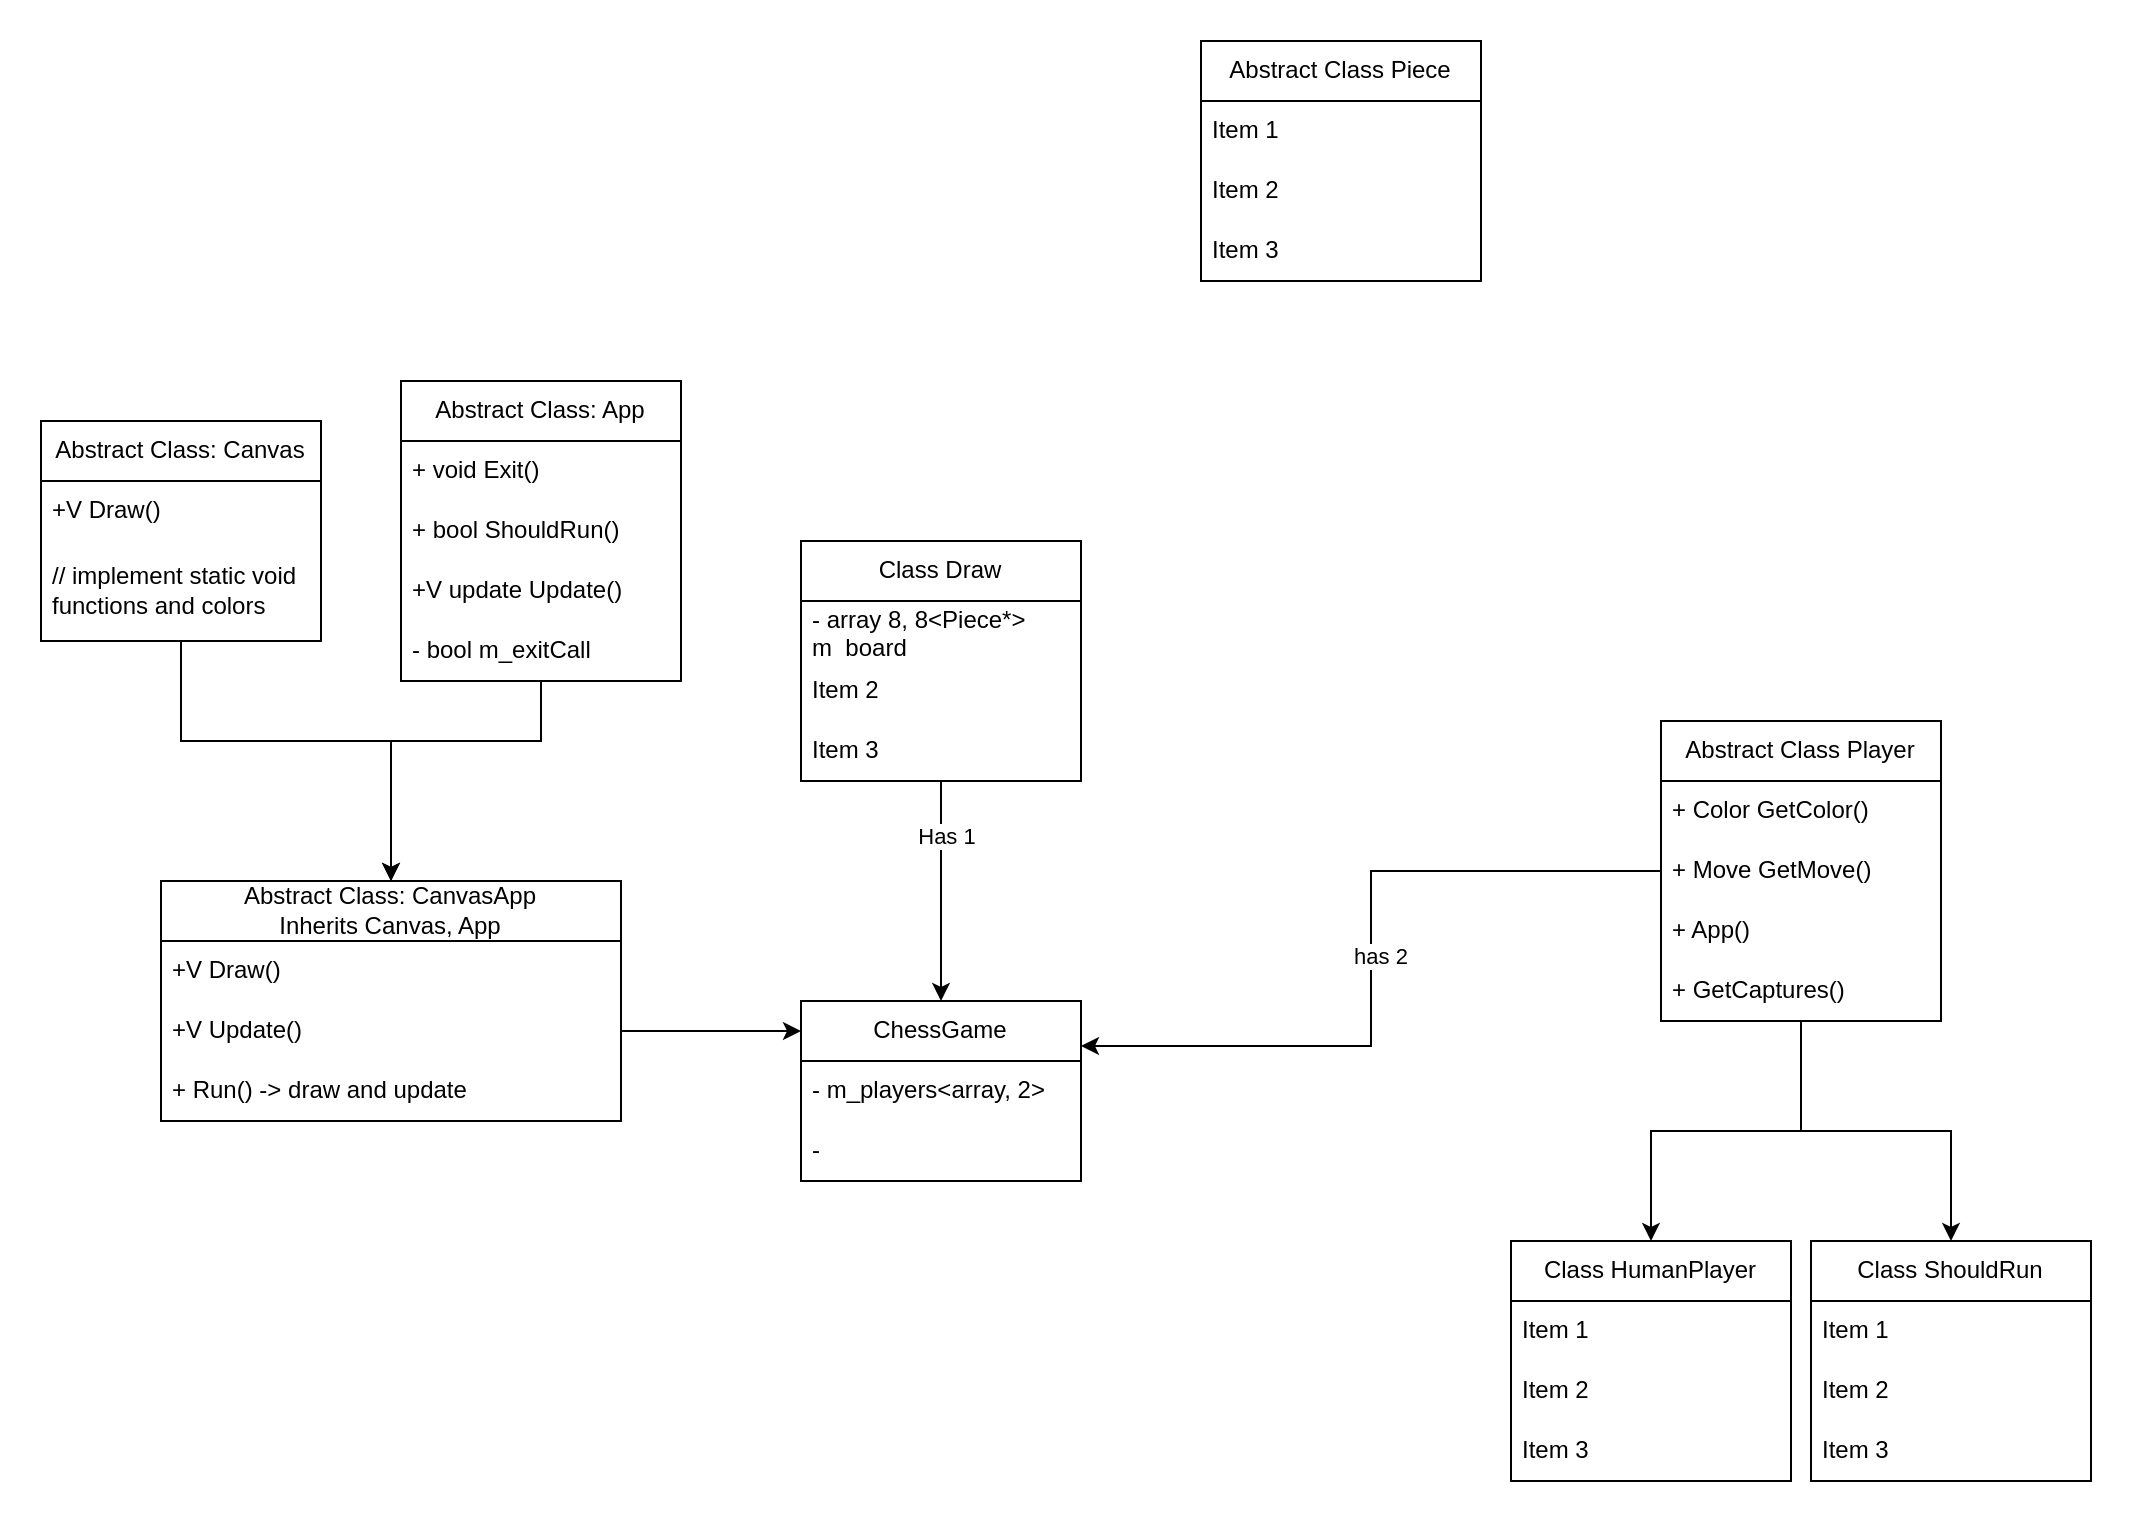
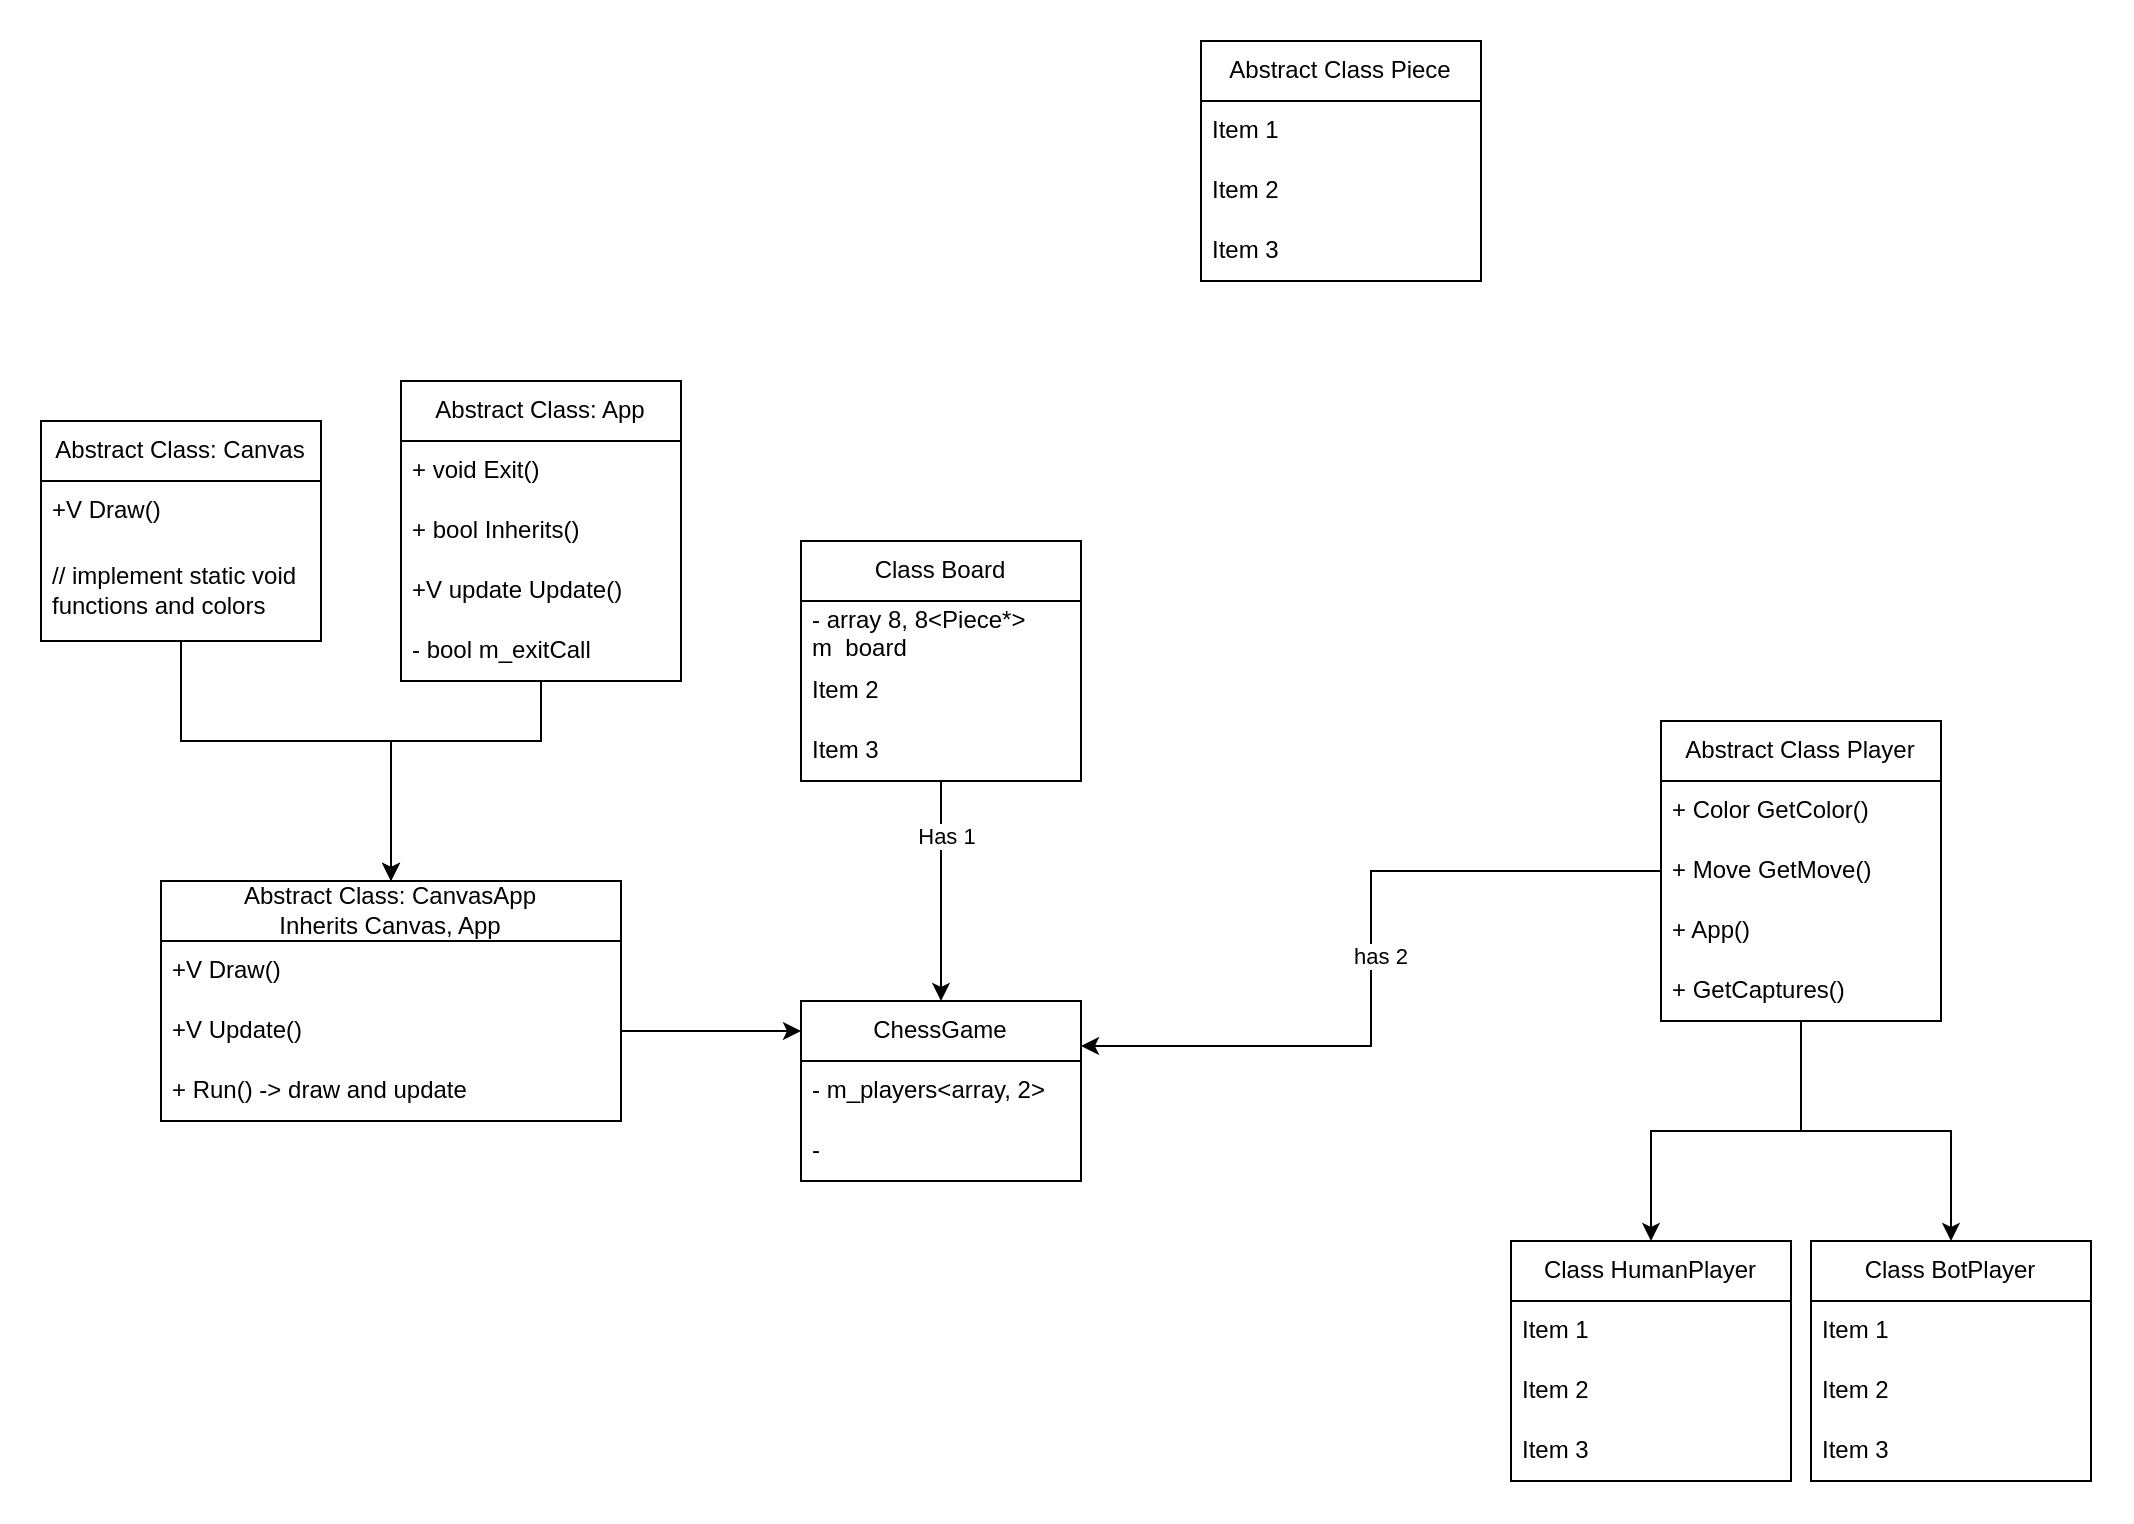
node "+ bool ShouldRun()": label "+ bool ShouldRun()" -> "+ bool Inherits()"
node "Class Draw": label "Class Draw" -> "Class Board"
node "Class ShouldRun": label "Class ShouldRun" -> "Class BotPlayer"
